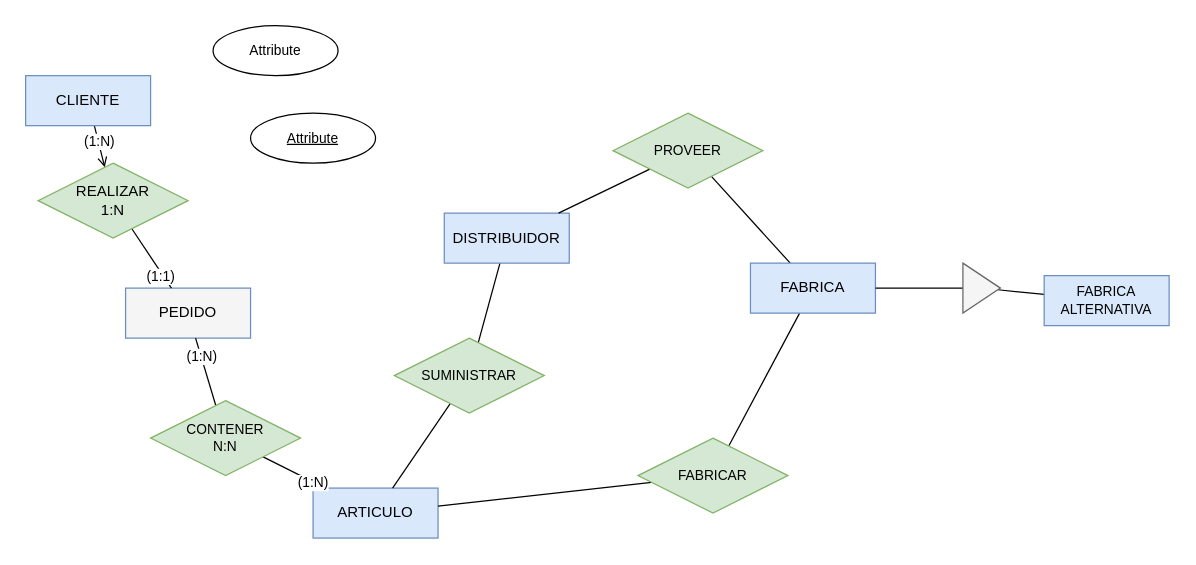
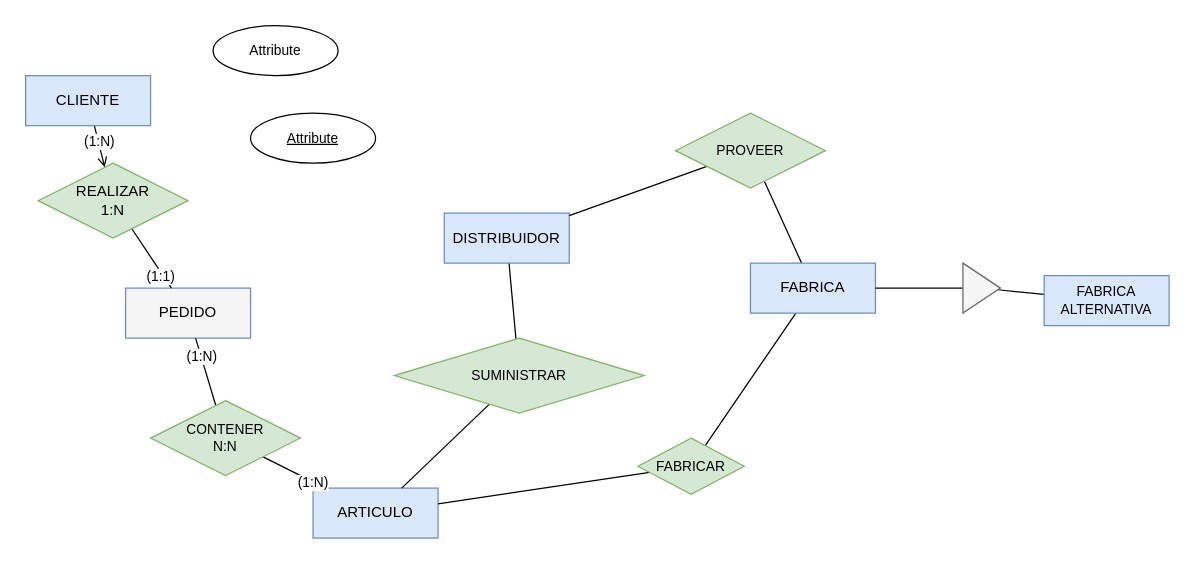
node "PROVEER": moved (688, 151) -> (751, 151)
node "SUMINISTRAR": size 150x75 -> 250x75
node "FABRICAR": size 150x75 -> 106x56
